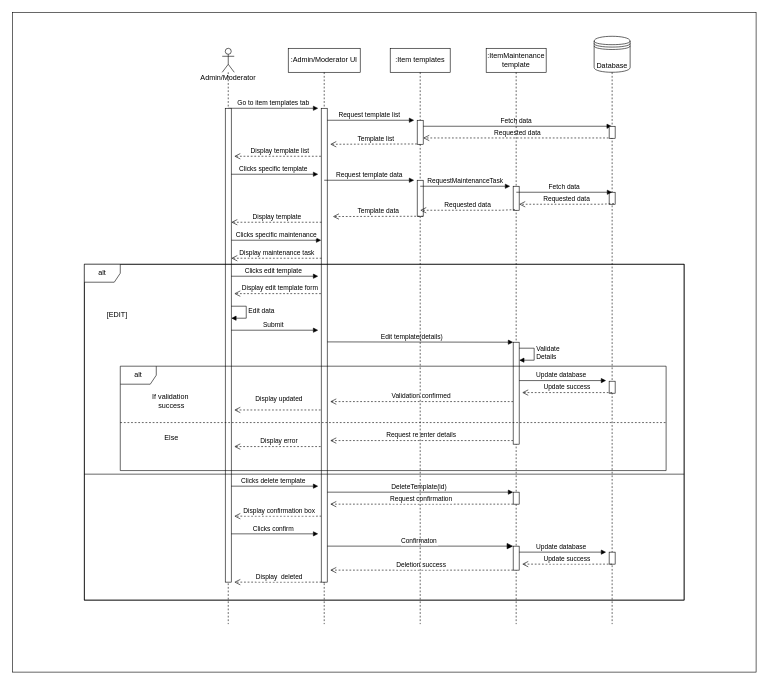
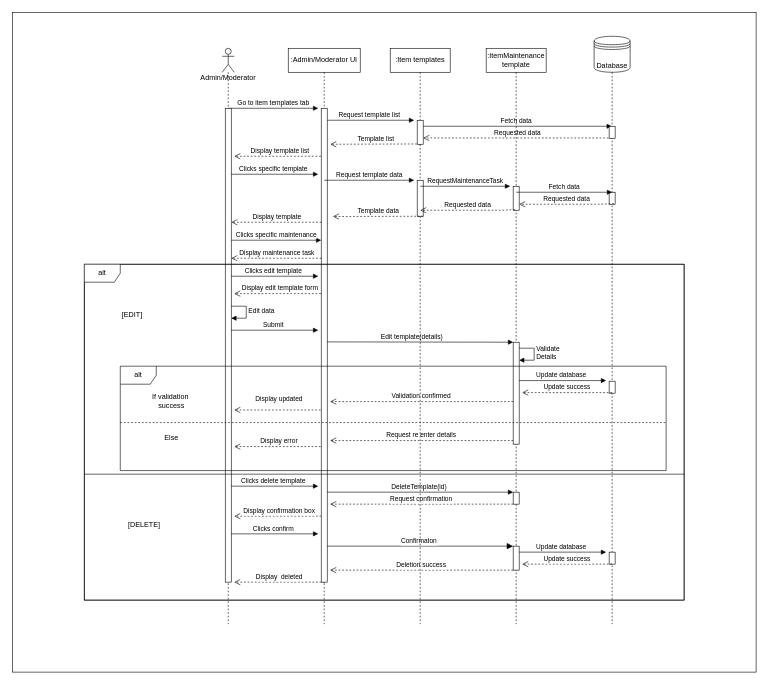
node "[EDIT]": moved (117, 315) -> (132, 315)
node "[DELETE]": added
